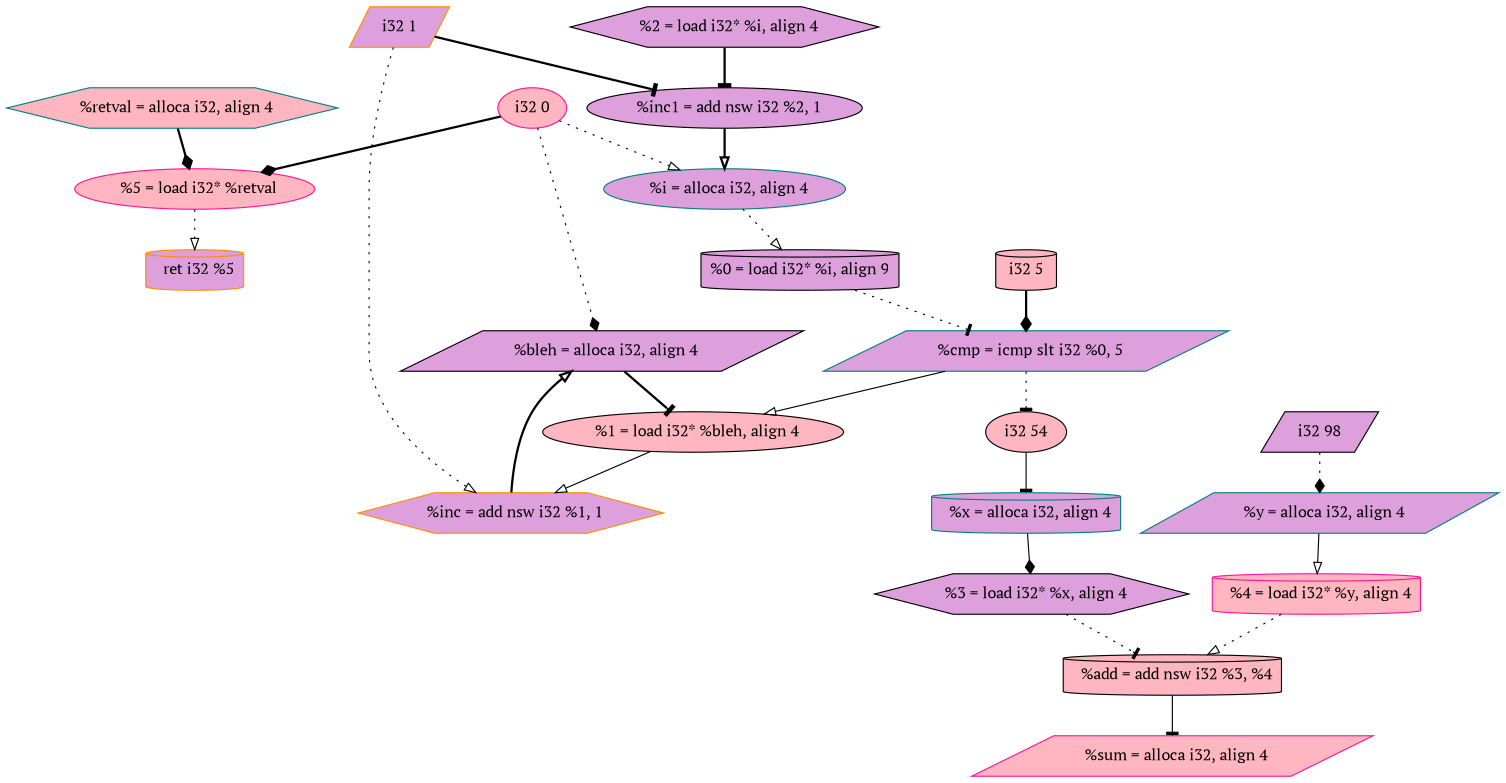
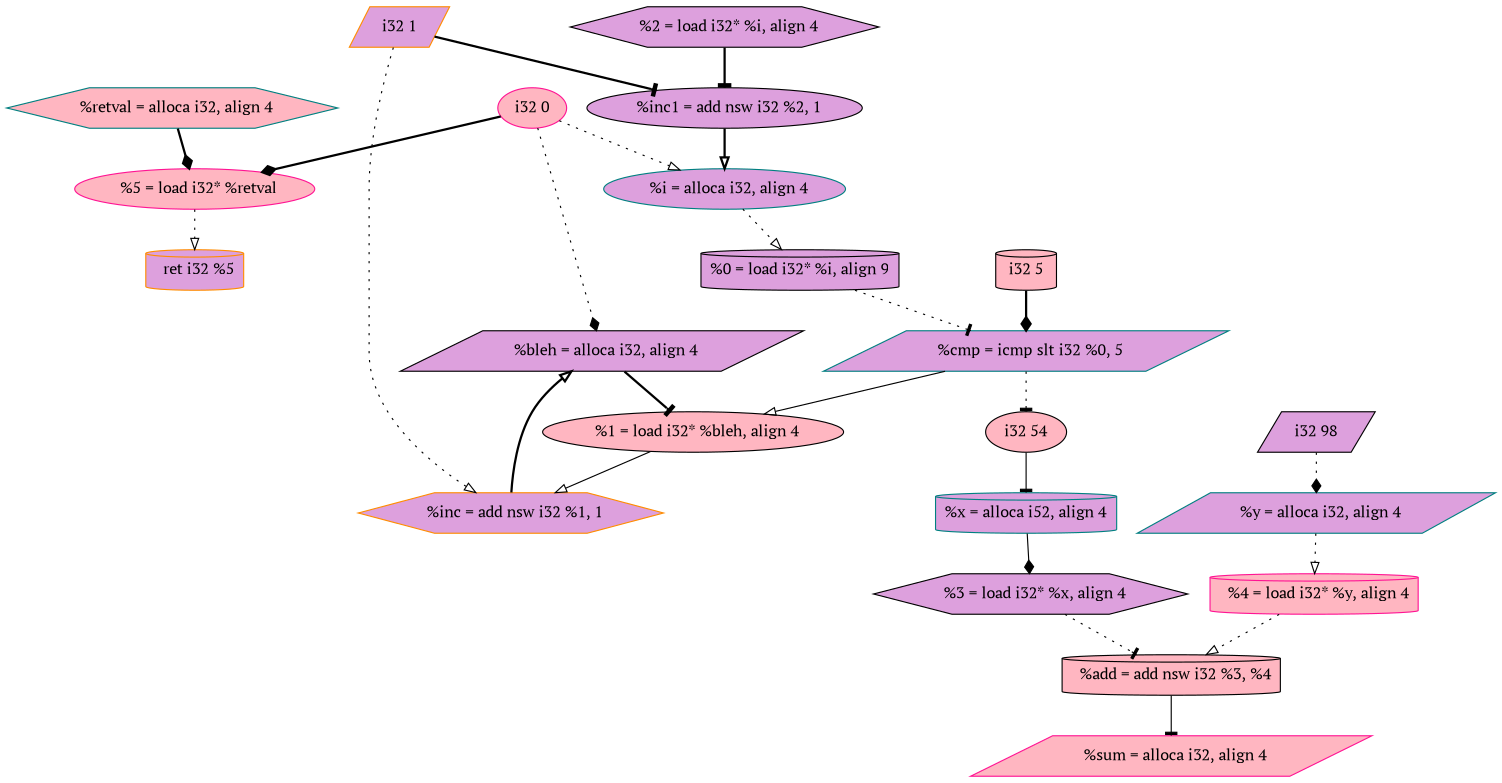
node "%x = alloca i32, align 4": label "%x = alloca i32, align 4" -> "%x = alloca i52, align 4"
edge "%y = alloca i32, align 4" -> "%4 = load i32* %y, align 4": style solid -> dotted
